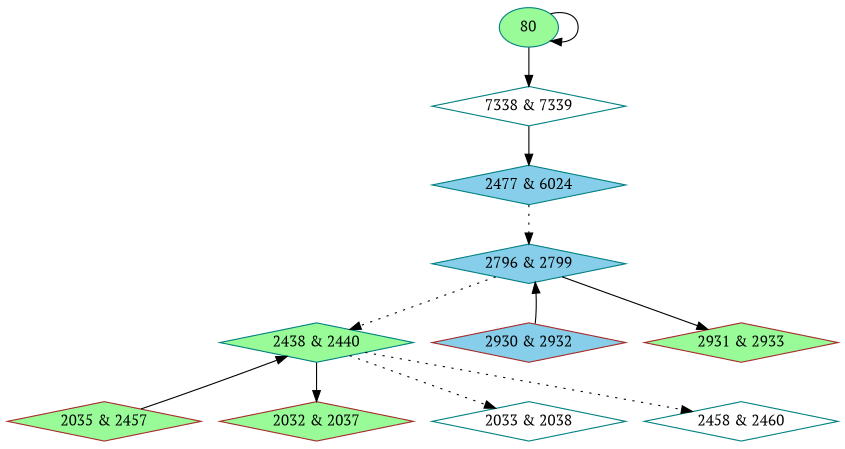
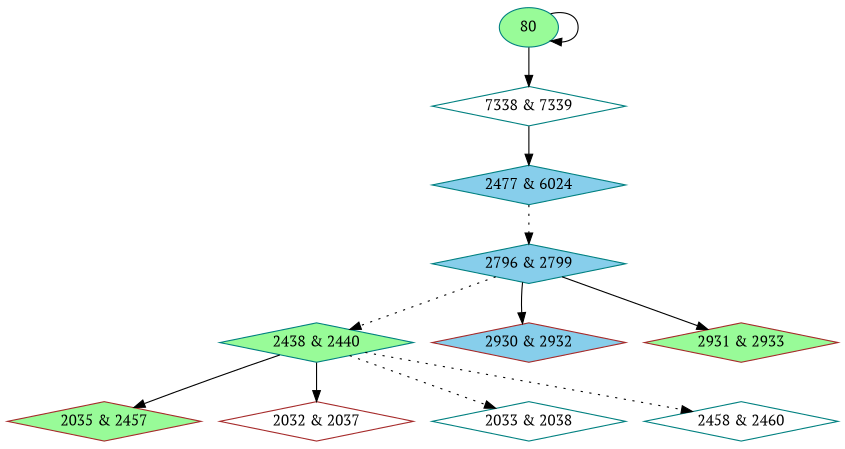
edge "2930 & 2932" -> "2796 & 2799": reversed
edge "2035 & 2457" -> "2438 & 2440": reversed
node "2032 & 2037": fillcolor palegreen -> white
